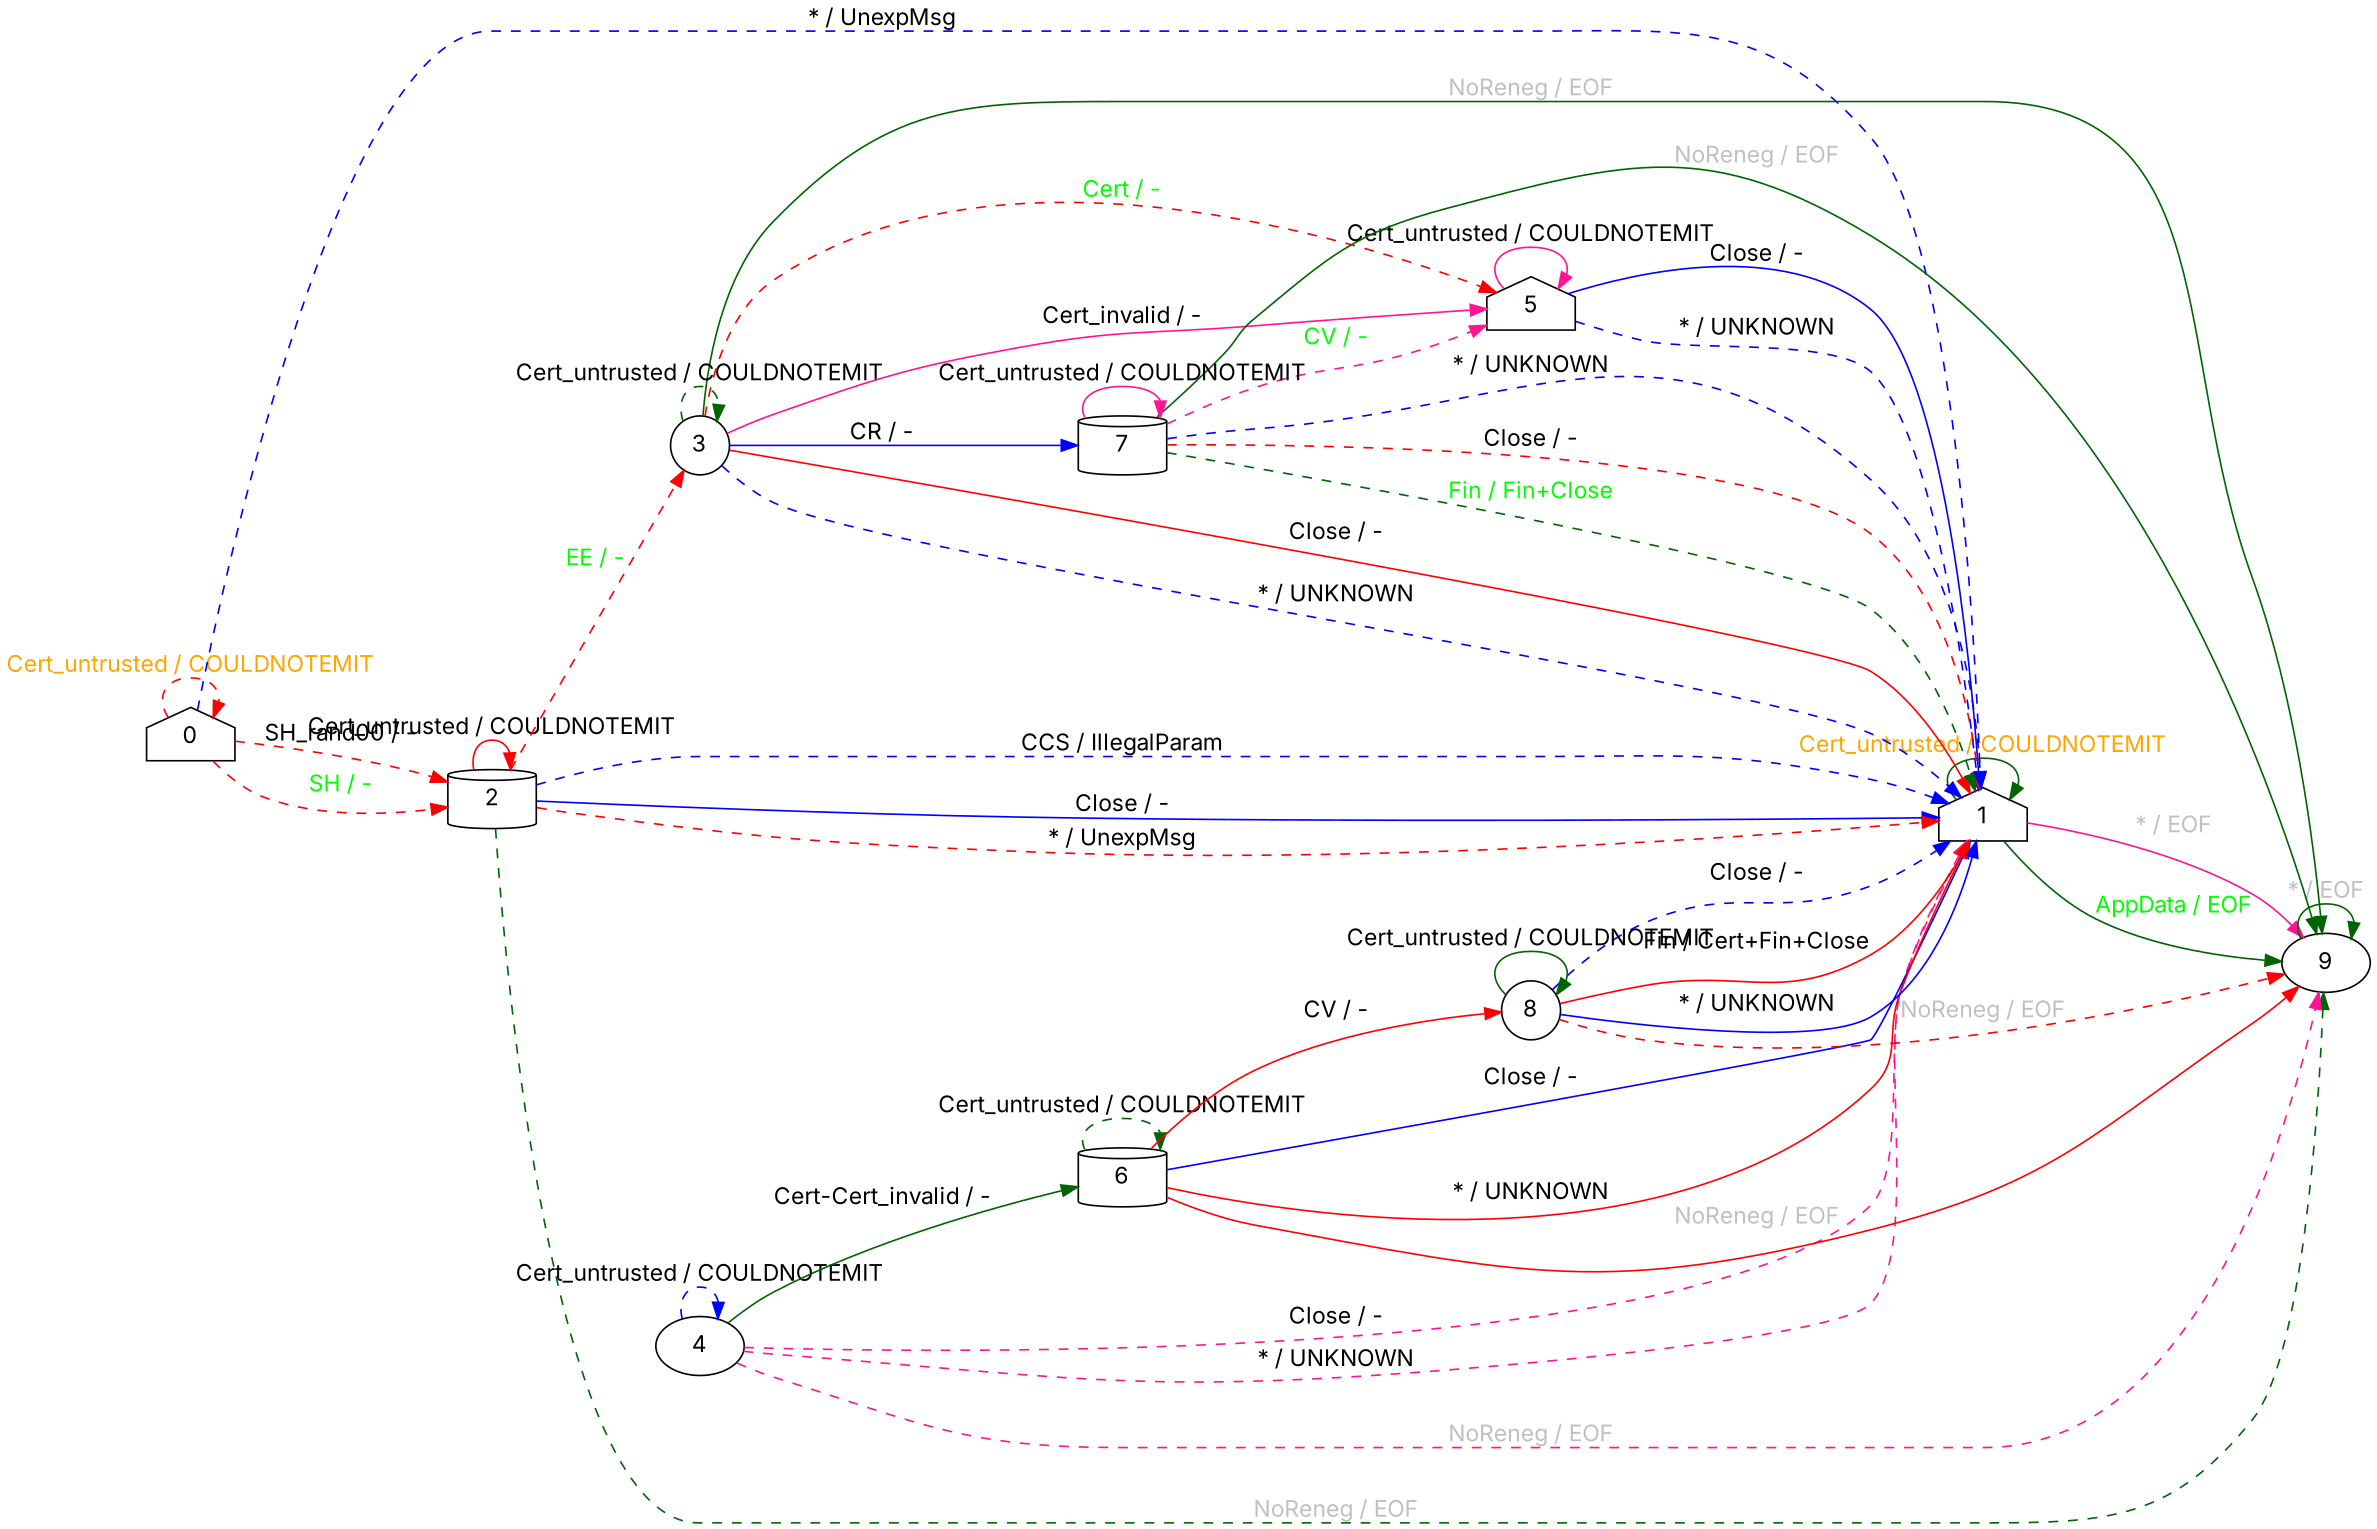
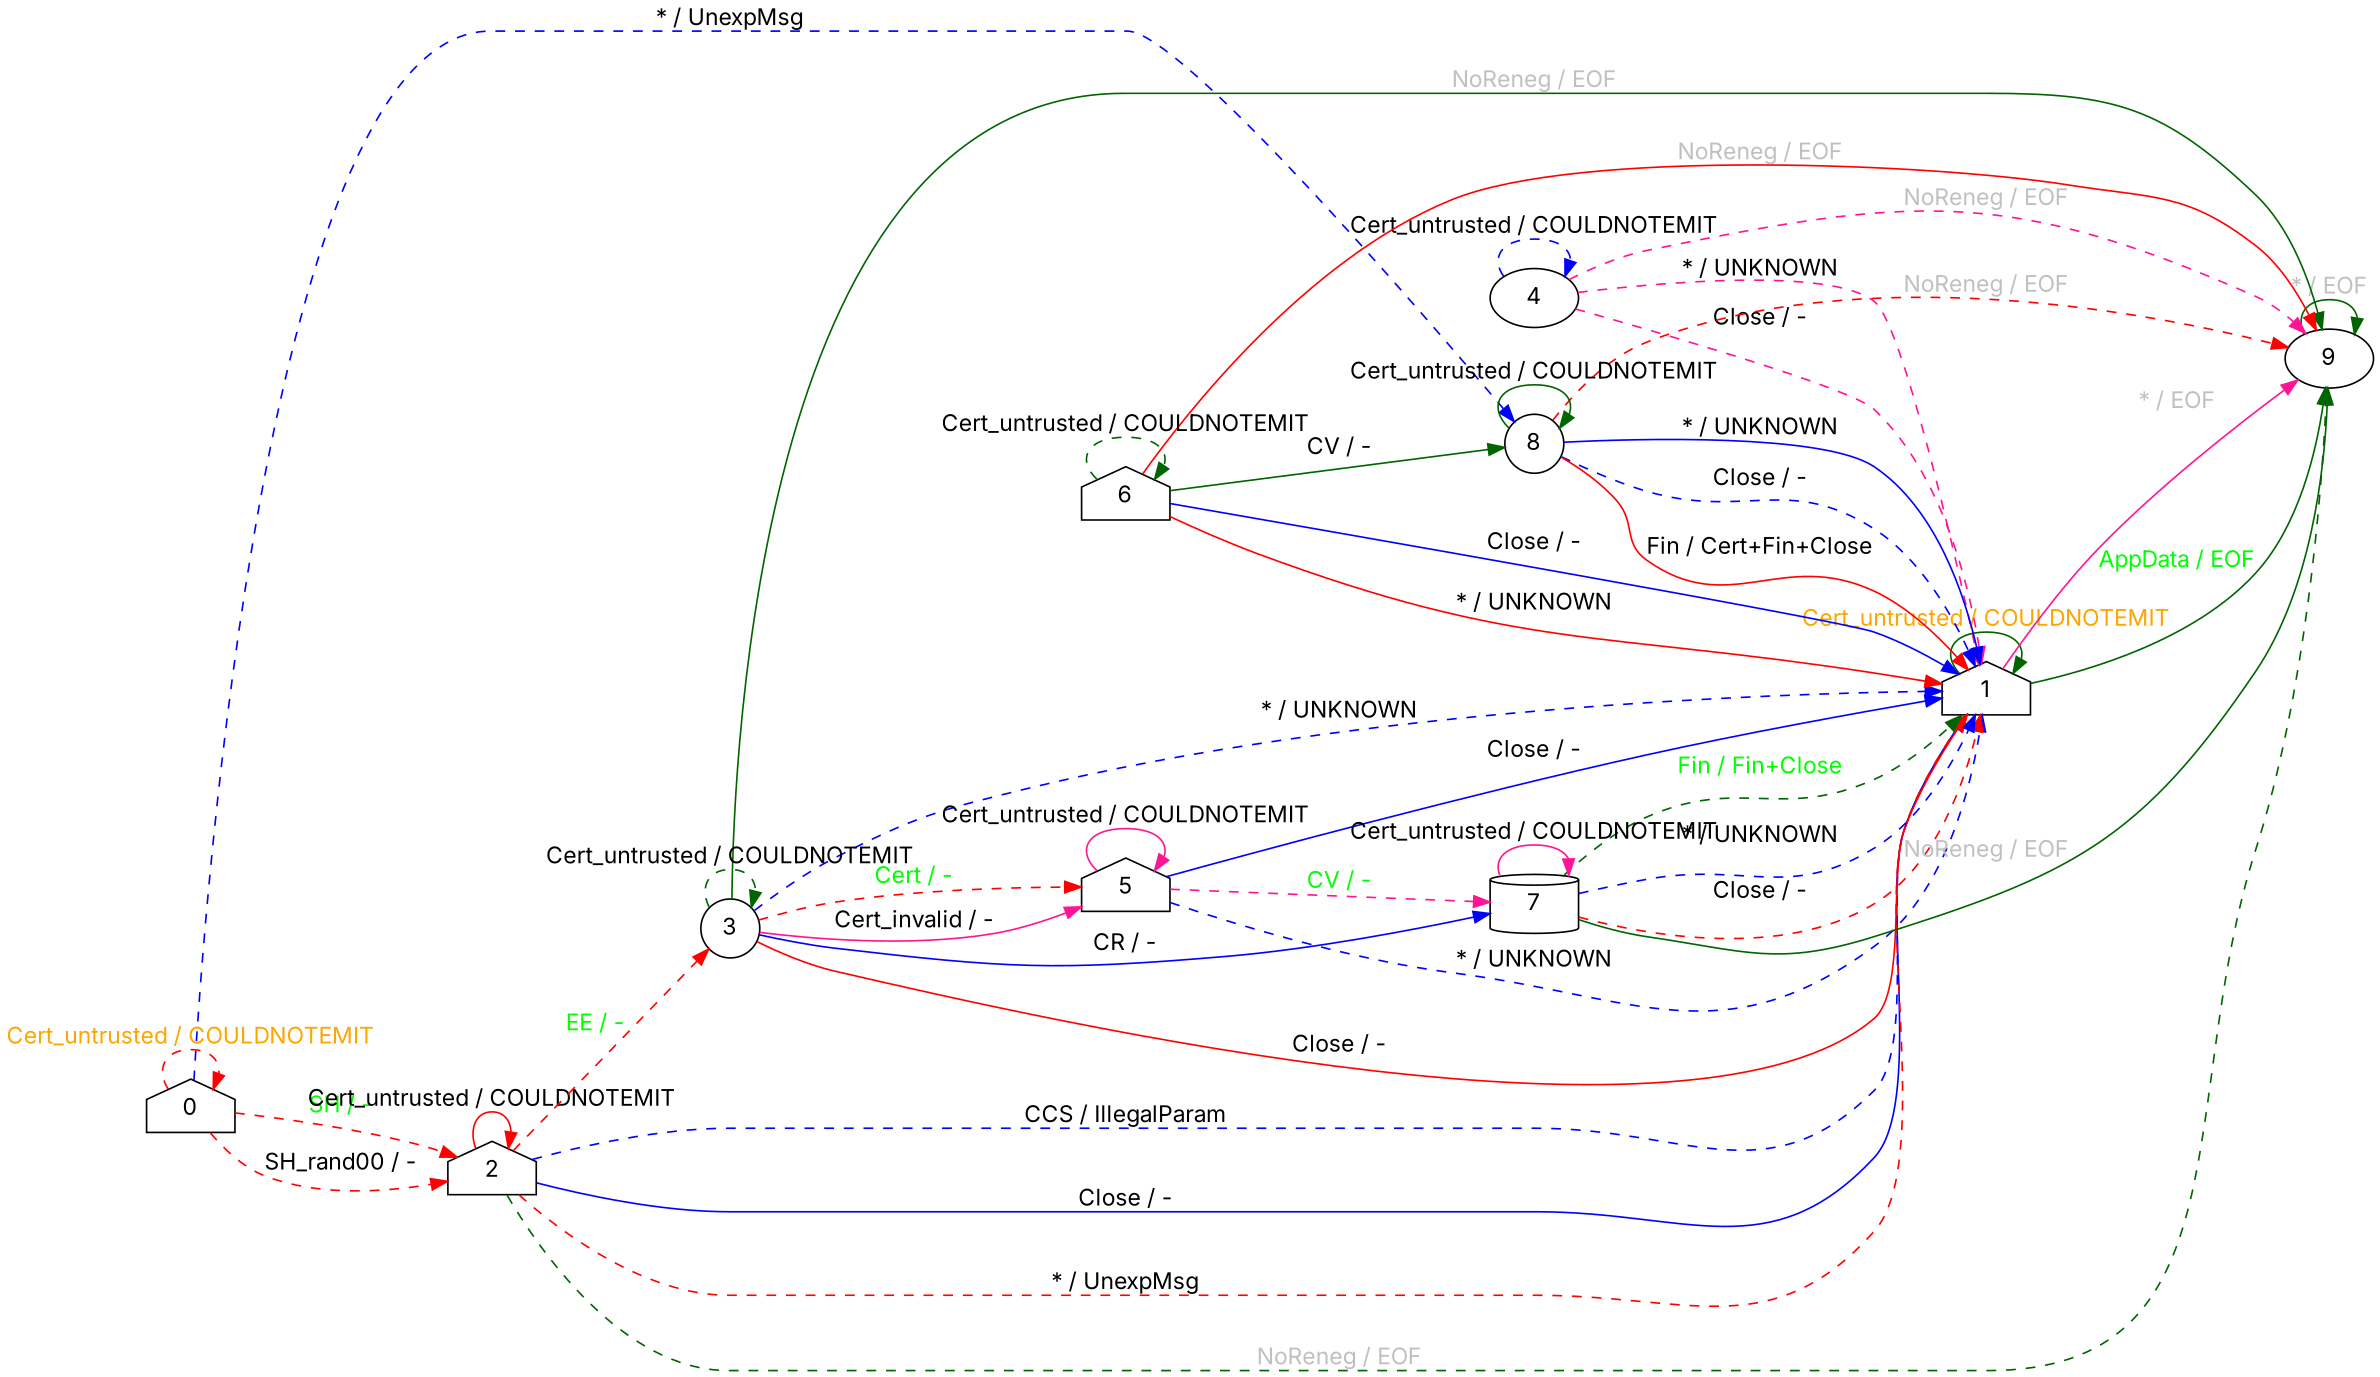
edge "0" -> "1": now "0" -> "8"
edge "7" -> "5": reversed
node "2": shape cylinder -> house
edge "6" -> "8": color red -> darkgreen
node "6": shape cylinder -> house
edge "4" -> "6": removed, label "Cert-Cert_invalid / -"
